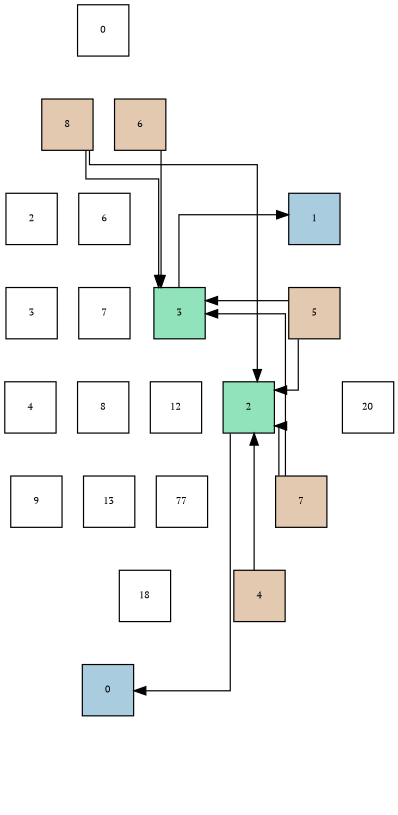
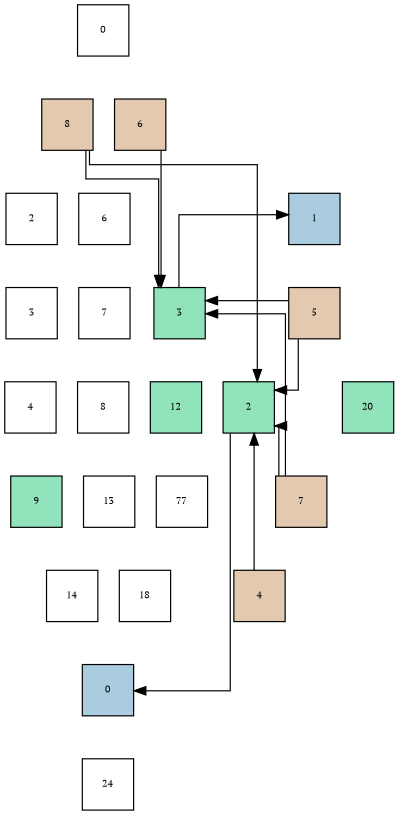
node "12": fillcolor #ffffff -> #91e3bb
node "20": fillcolor #ffffff -> #91e3bb
node "9": fillcolor #ffffff -> #91e3bb
node "14": added
node "24": added
